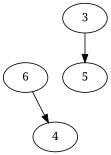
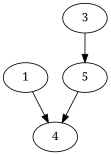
node "6": label "6" -> "1"
edge "5" -> "4": added
